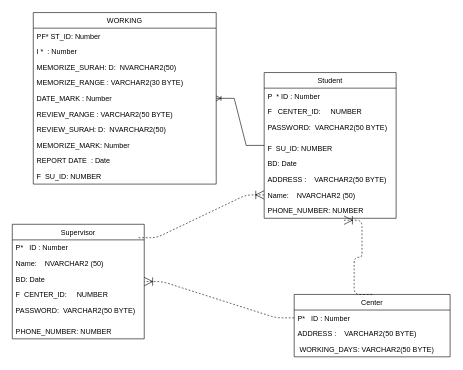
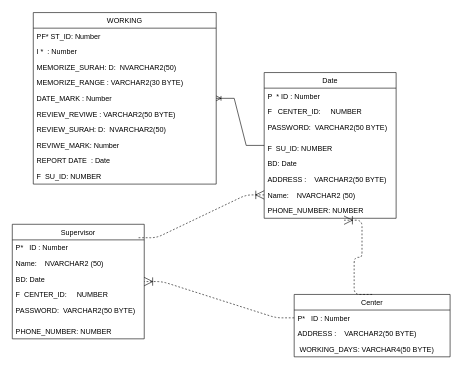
node "Student": label "Student" -> "Date"
node "REVIEW_RANGE : VARCHAR2(50 BYTE)": label "REVIEW_RANGE : VARCHAR2(50 BYTE)" -> "REVIEW_REVIWE : VARCHAR2(50 BYTE)"
node "MEMORIZE_MARK: Number": label "MEMORIZE_MARK: Number" -> "REVIWE_MARK: Number"
node "WORKING_DAYS: VARCHAR2(50 BYTE)": label "WORKING_DAYS: VARCHAR2(50 BYTE)" -> "WORKING_DAYS: VARCHAR4(50 BYTE)"
